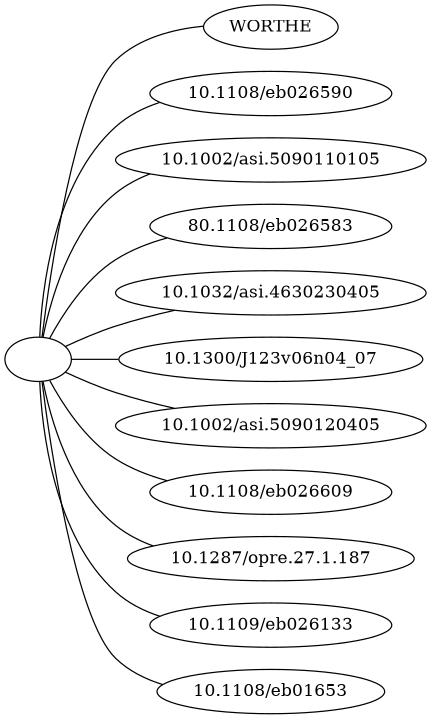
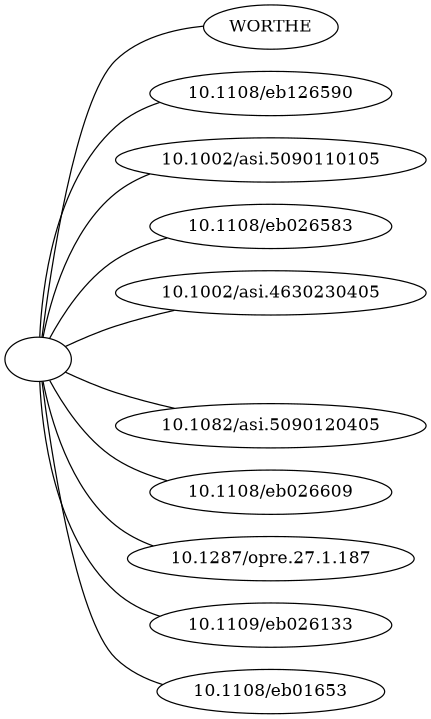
node "10.1108/eb026590": label "10.1108/eb026590" -> "10.1108/eb126590"
node "80.1108/eb026583": label "80.1108/eb026583" -> "10.1108/eb026583"
node "10.1032/asi.4630230405": label "10.1032/asi.4630230405" -> "10.1002/asi.4630230405"
node "10.1300/J123v06n04_07": removed
node "10.1002/asi.5090120405": label "10.1002/asi.5090120405" -> "10.1082/asi.5090120405"
